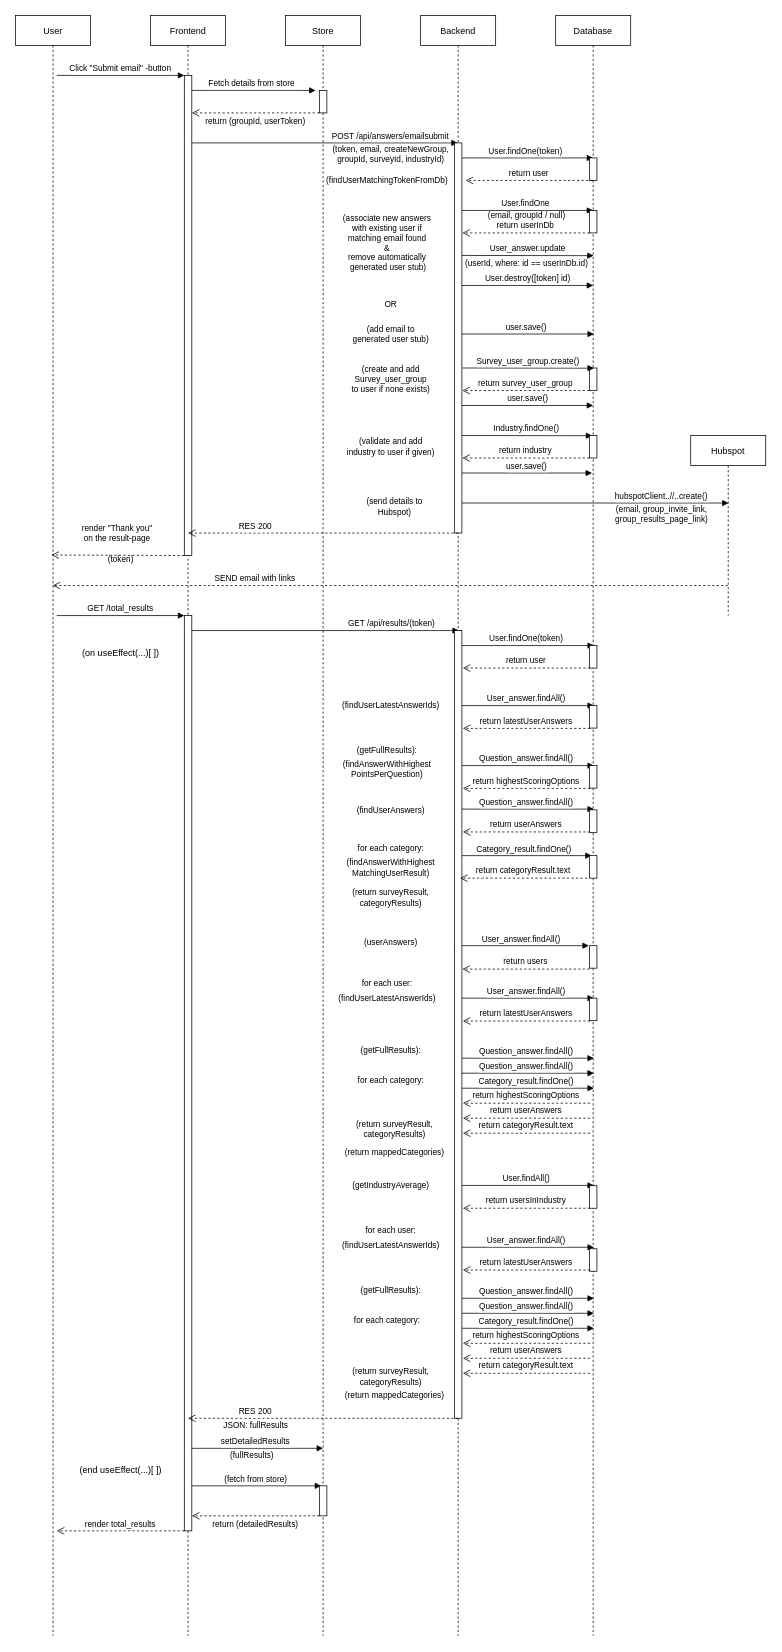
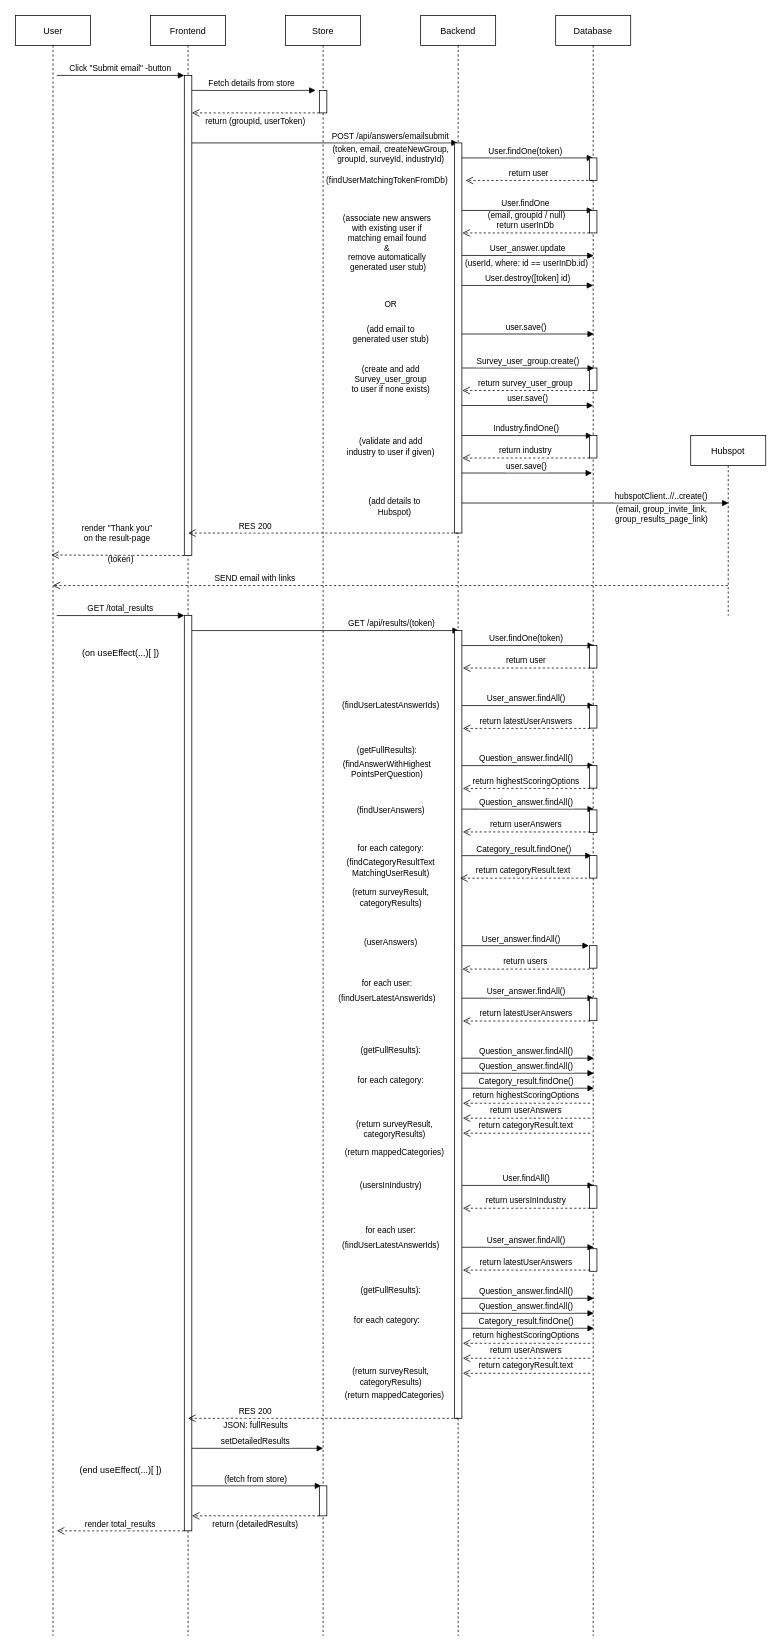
node "(send details to Hubspot)": label "(send details to Hubspot)" -> "(add details to Hubspot)"
node "(findAnswerWithHighest MatchingUserResult)": label "(findAnswerWithHighest MatchingUserResult)" -> "(findCategoryResultText MatchingUserResult)"
node "(getIndustryAverage)": label "(getIndustryAverage)" -> "(usersInIndustry)"
node "(fullResults)": removed
